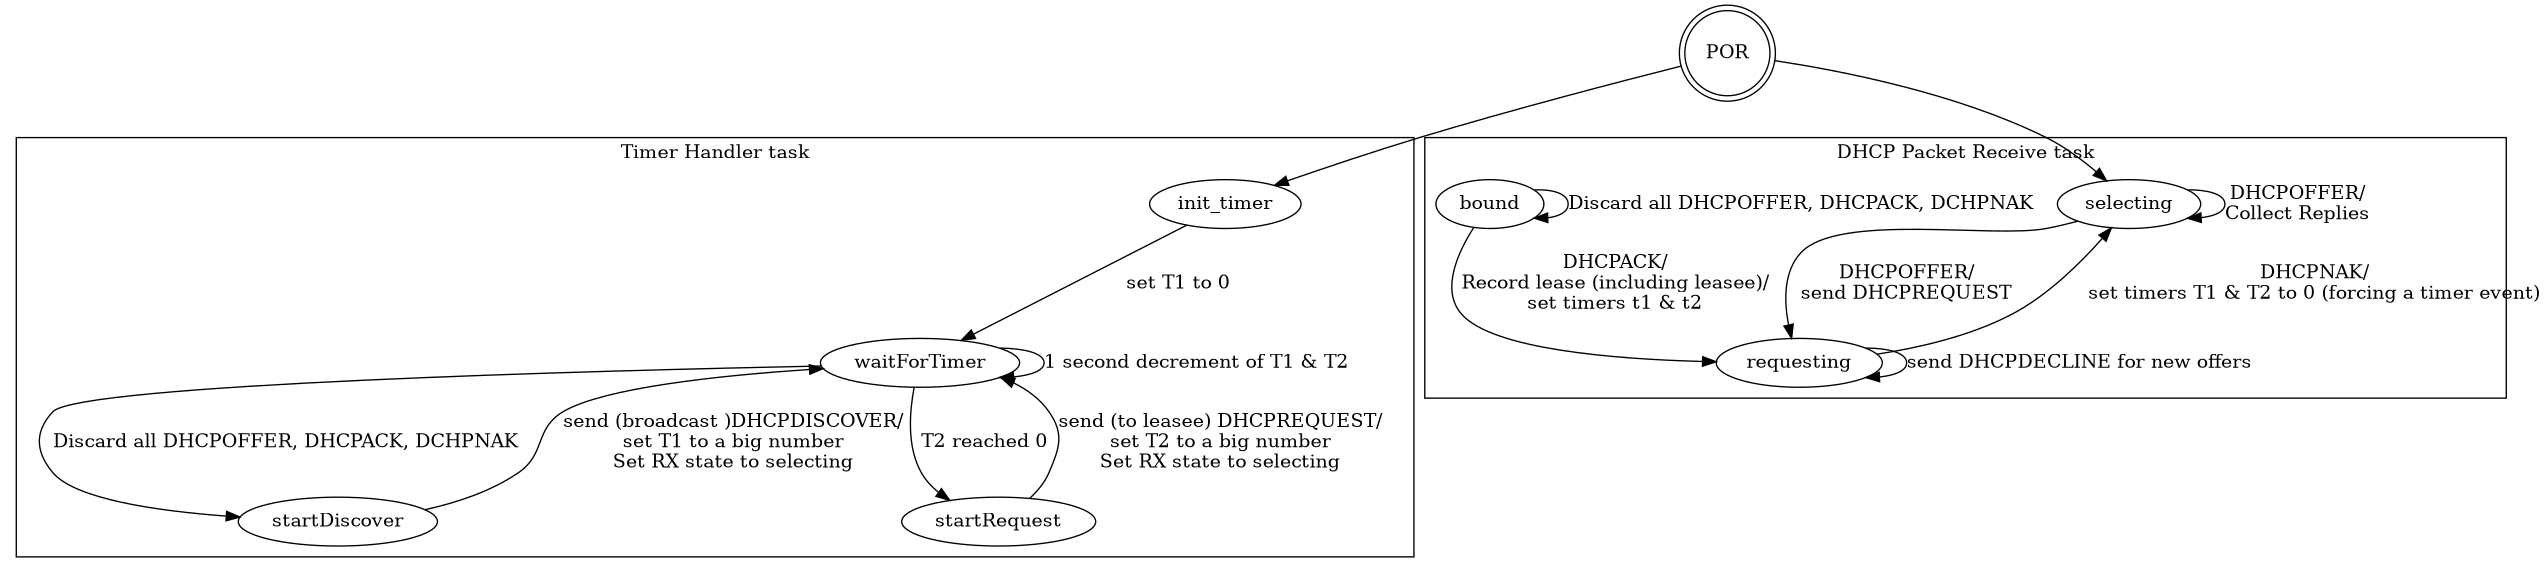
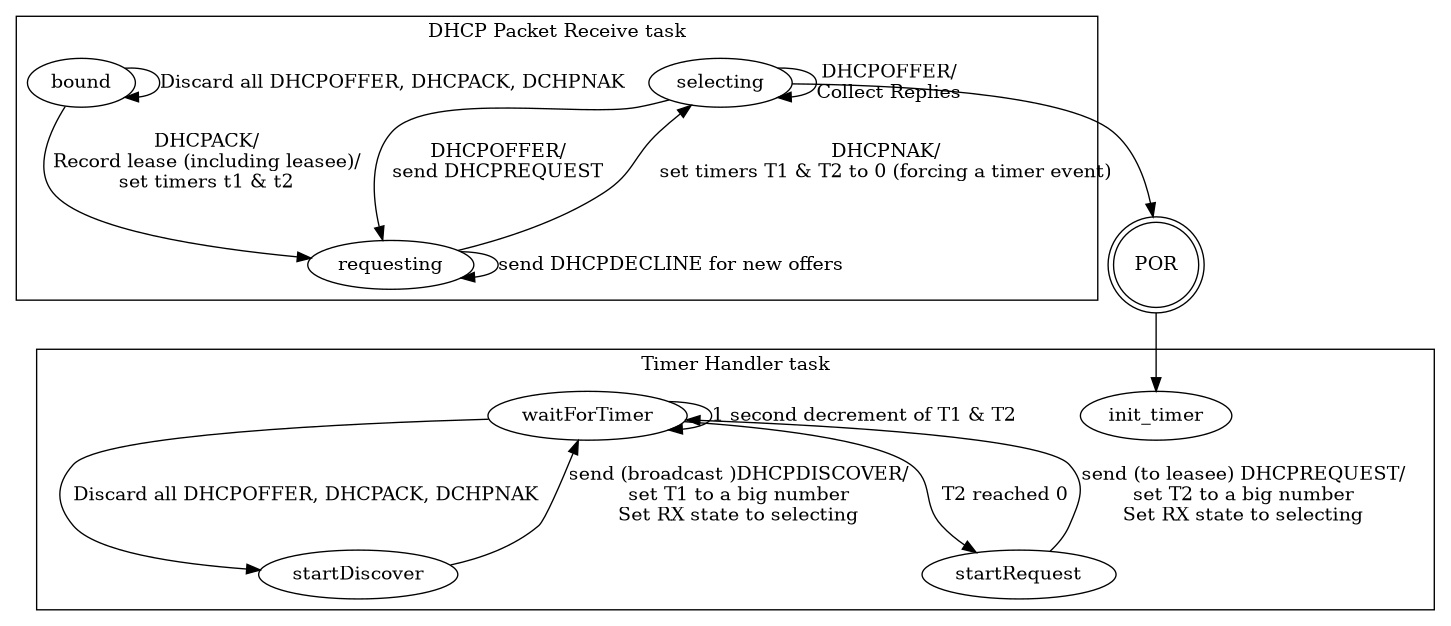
edge "POR" -> "selecting": reversed
edge "init_timer" -> "waitForTimer": removed, label "set T1 to 0"
